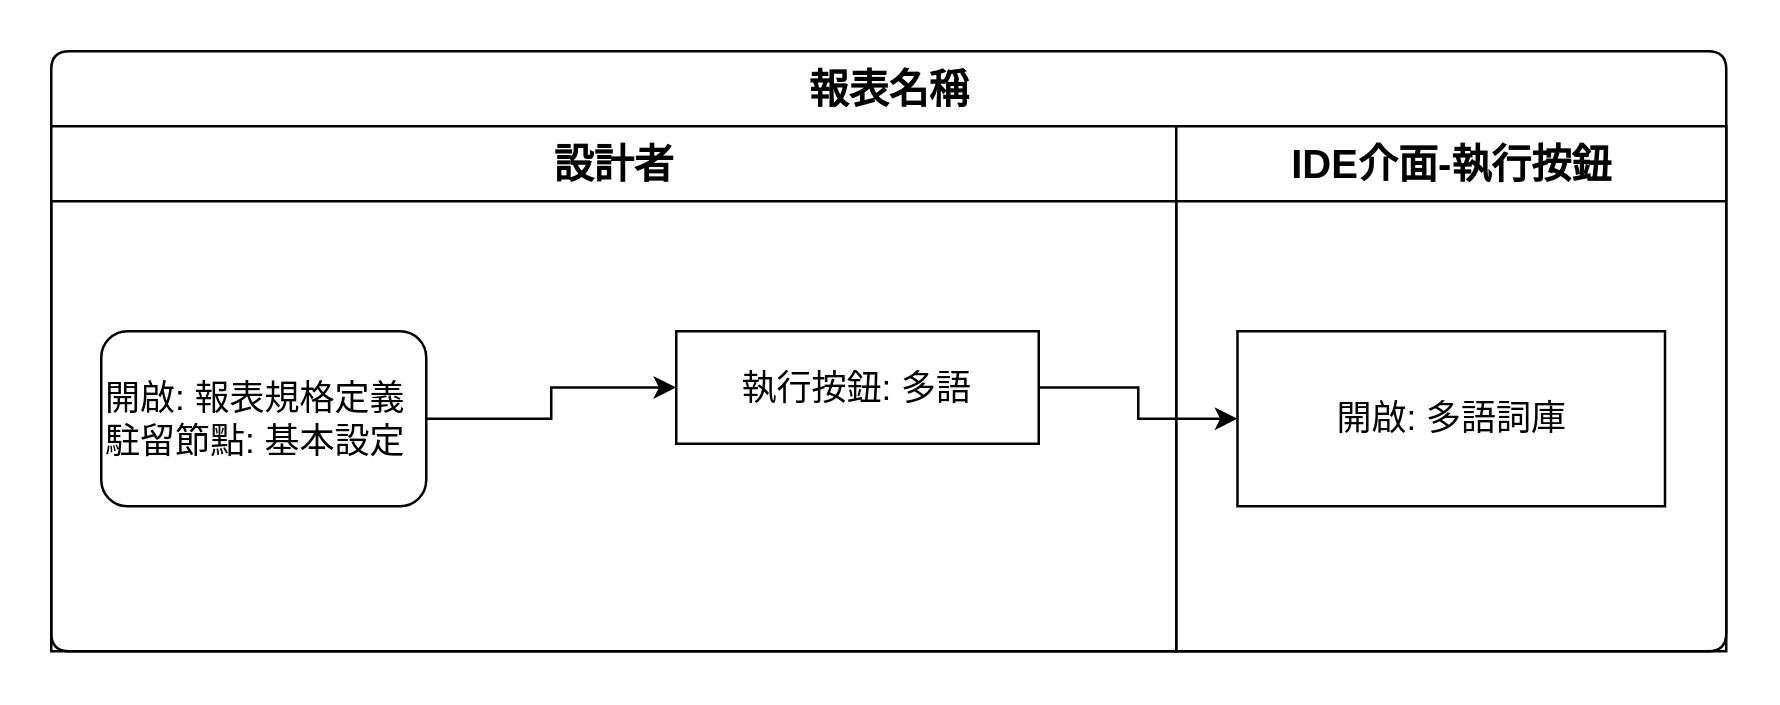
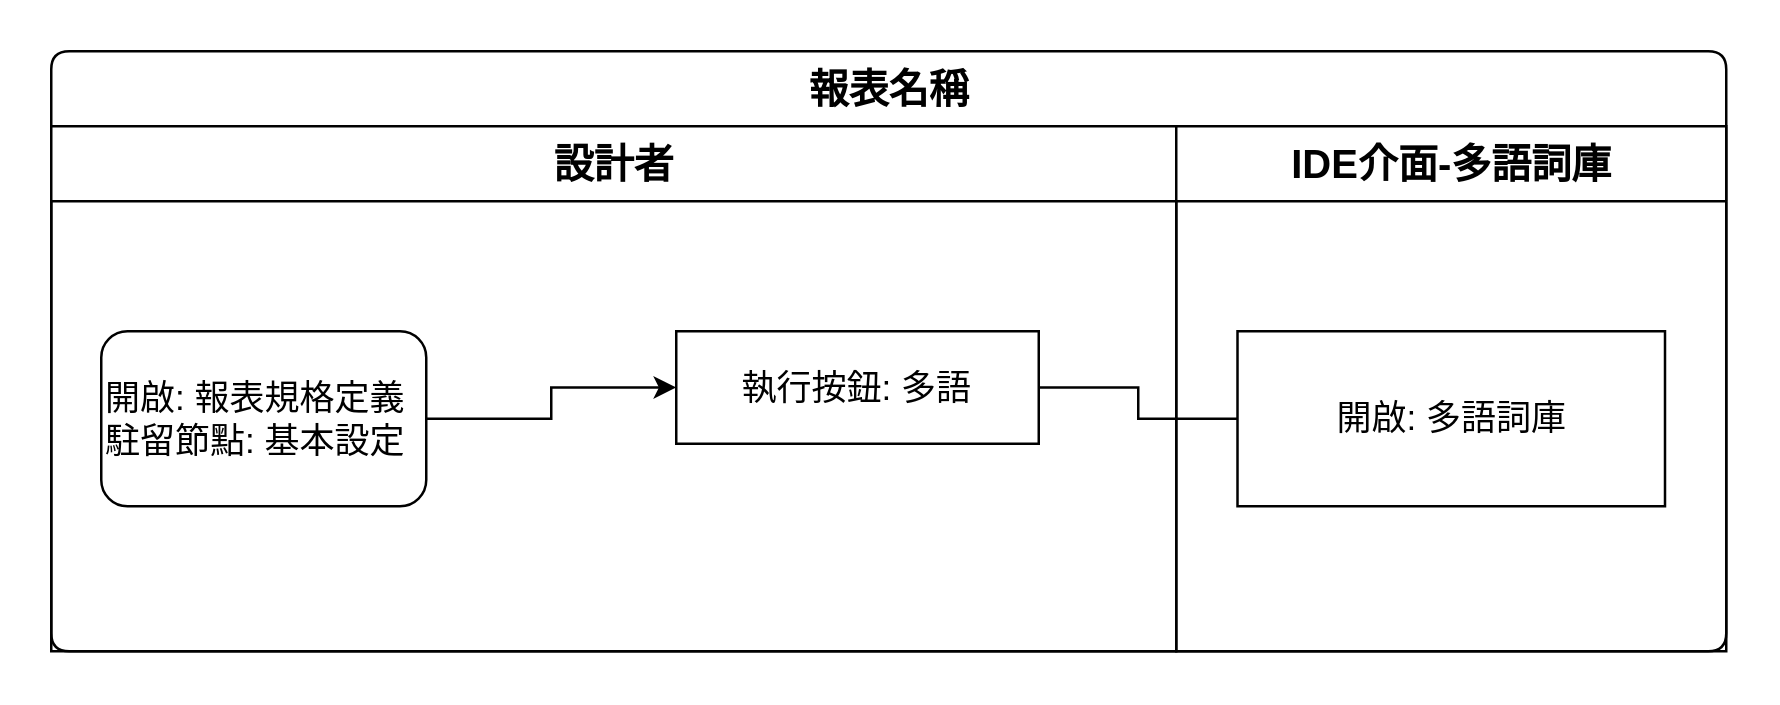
node "IDE介面-執行按鈕": label "IDE介面-執行按鈕" -> "IDE介面-多語詞庫"
edge "執行按鈕: 多語" -> "開啟: 多語詞庫": arrowhead classic -> none
